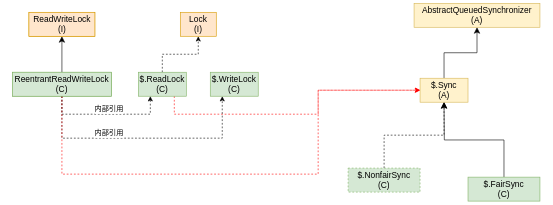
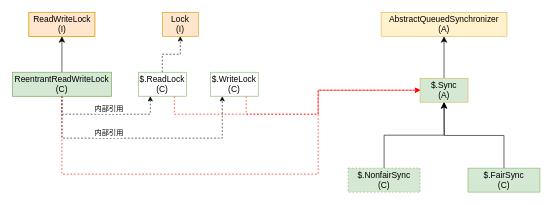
node "AbstractQueuedSynchronizer (A)": moved (477, 15) -> (444, 24)
node "Lock (I)": moved (198, 24) -> (180, 24)
node "$.ReadLock (C)": fillcolor #d5e8d4 -> #ffffff
node "$.WriteLock (C)": fillcolor #d5e8d4 -> #ffffff
node "$.Sync (A)": fillcolor #fff2cc -> #d5e8d4
edge "$.WriteLock (C)" -> "$.Sync (A)": added
edge "$.NonfairSync (C)" -> "$.Sync (A)": style dashed -> solid
node "$.FairSync (C)": moved (504, 189) -> (504, 180)
